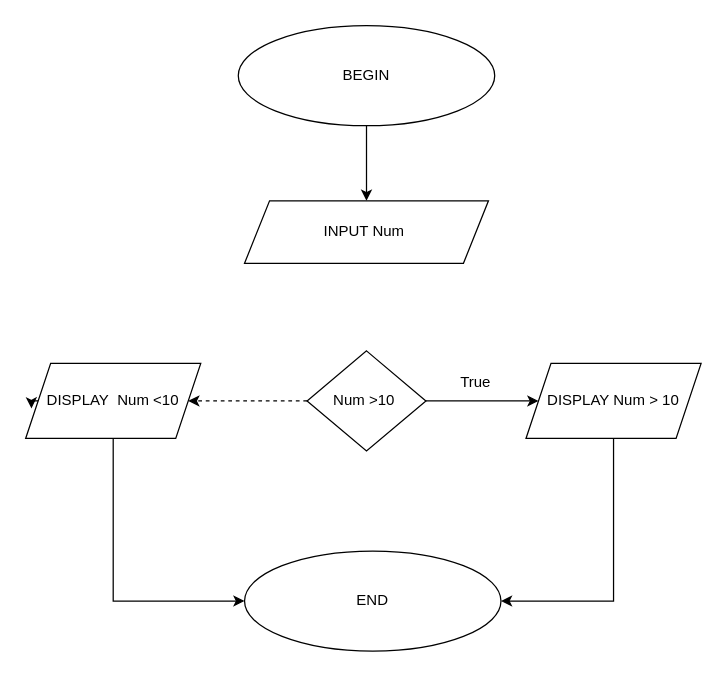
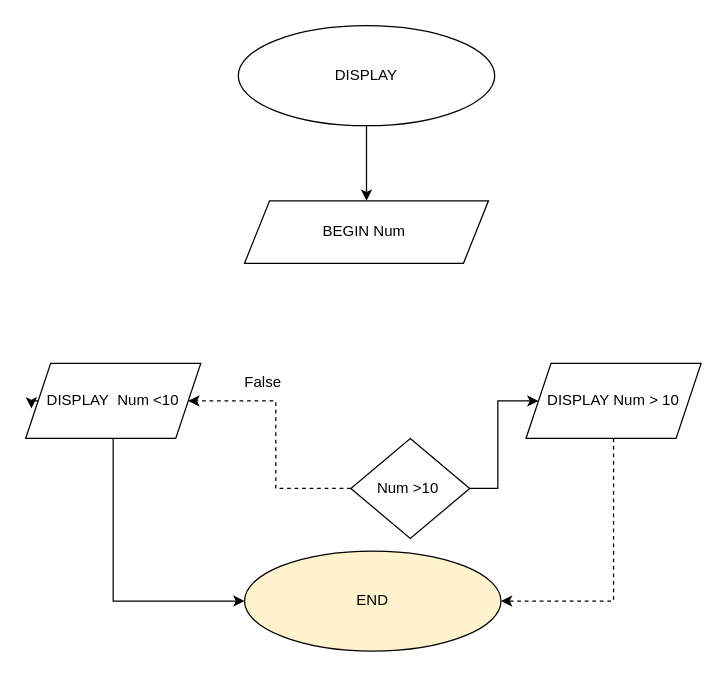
node "BEGIN": label "BEGIN" -> "DISPLAY"
node "INPUT Num": label "INPUT Num" -> "BEGIN Num"
node "False": added
node "True": removed
node "Num >10": moved (366, 401) -> (410, 488)
edge "DISPLAY Num > 10" -> "END": style solid -> dashed
node "END": fillcolor #ffffff -> #fff2cc
